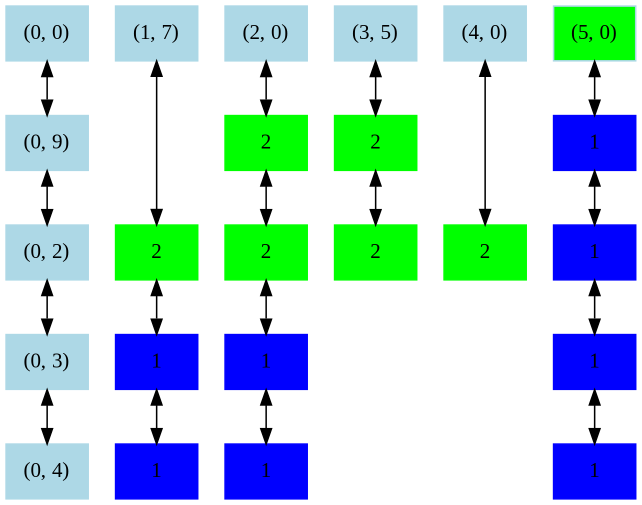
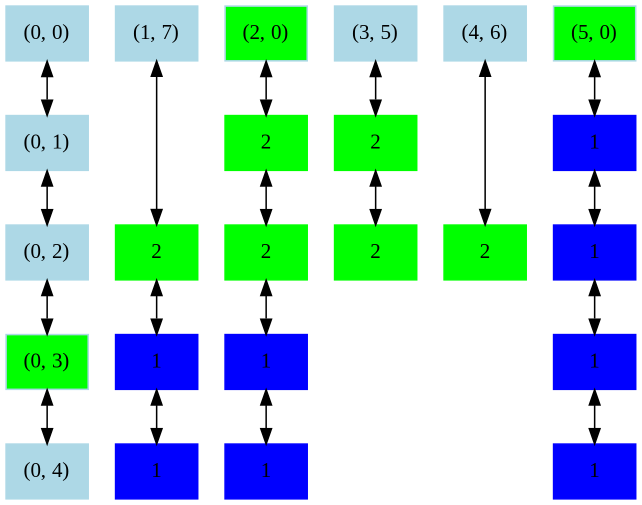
node "(2, 0)": fillcolor lightblue -> green
node "(4, 0)": label "(4, 0)" -> "(4, 6)"
node "(0, 9)": label "(0, 9)" -> "(0, 1)"
node "(0, 3)": fillcolor lightblue -> green
